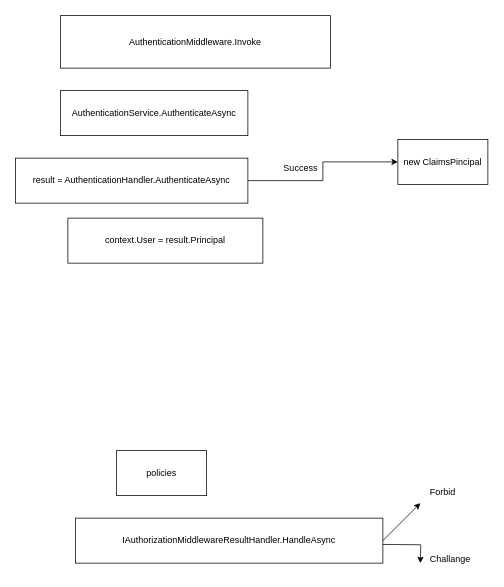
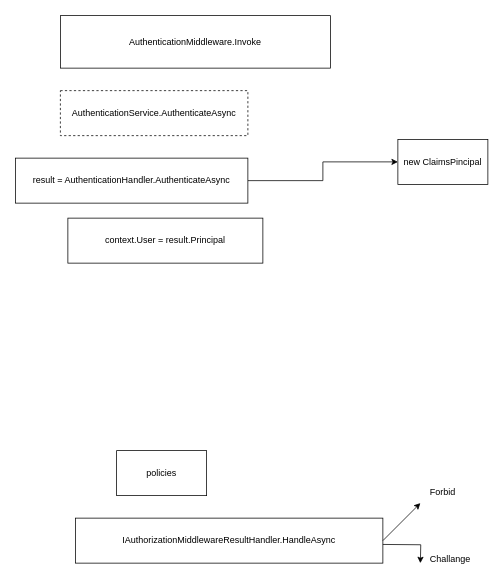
node "AuthenticationService.AuthenticateAsync": style solid -> dashed
node "Success": removed
